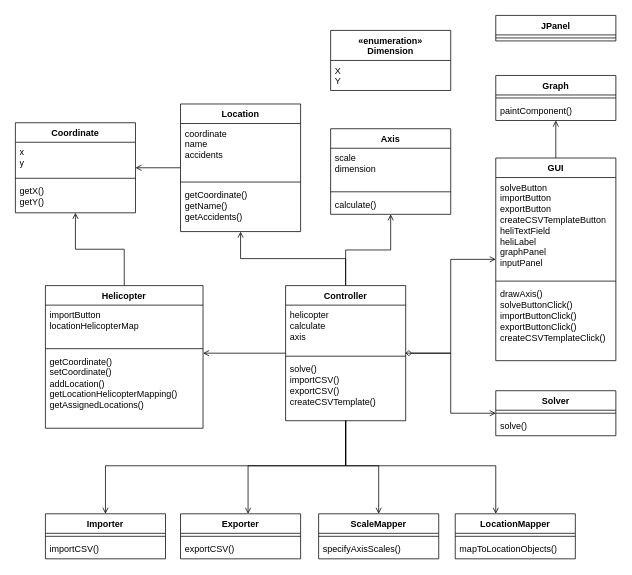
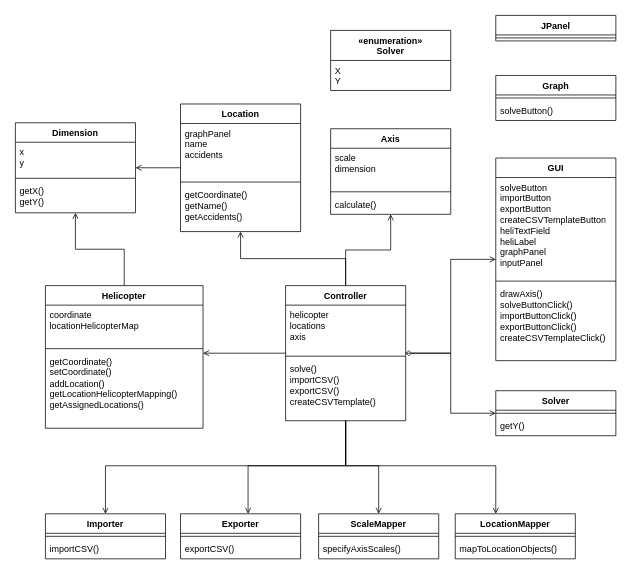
node "«enumeration» Dimension": label "«enumeration» Dimension" -> "«enumeration» Solver"
node "paintComponent()": label "paintComponent()" -> "solveButton()"
node "Coordinate": label "Coordinate" -> "Dimension"
edge "GUI" -> "Graph": removed
node "coordinate name accidents": label "coordinate name accidents" -> "graphPanel name accidents"
node "importButton locationHelicopterMap": label "importButton locationHelicopterMap" -> "coordinate locationHelicopterMap"
node "helicopter calculate axis": label "helicopter calculate axis" -> "helicopter locations axis"
node "solve()": label "solve()" -> "getY()"
